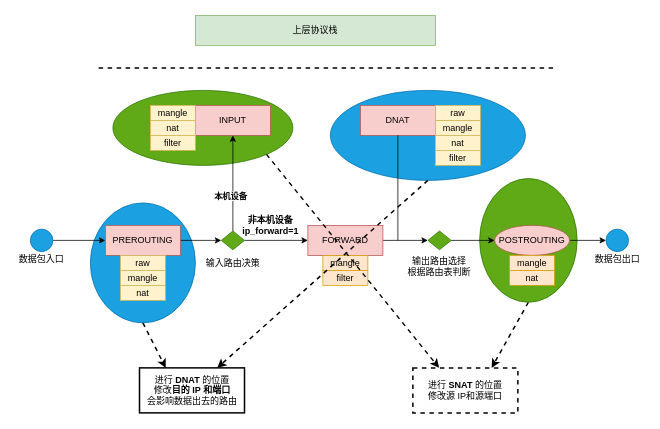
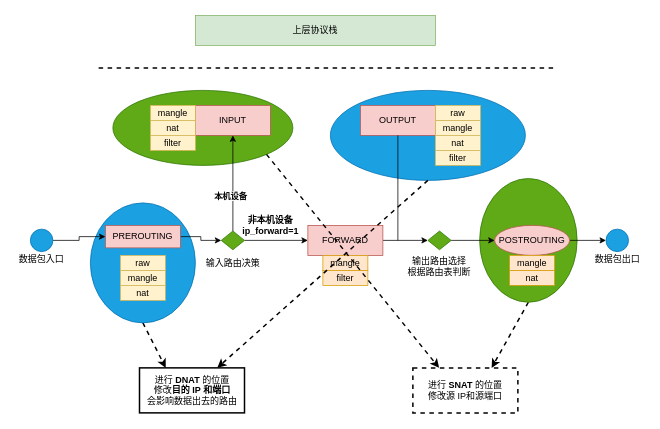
node "DNAT": label "DNAT" -> "OUTPUT"
node "PREROUTING": size 75x30 -> 75x23
